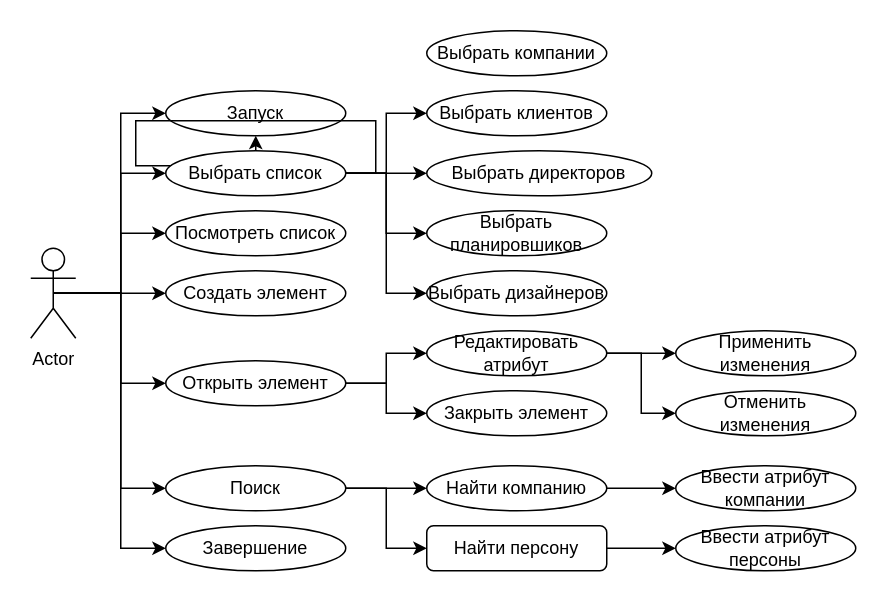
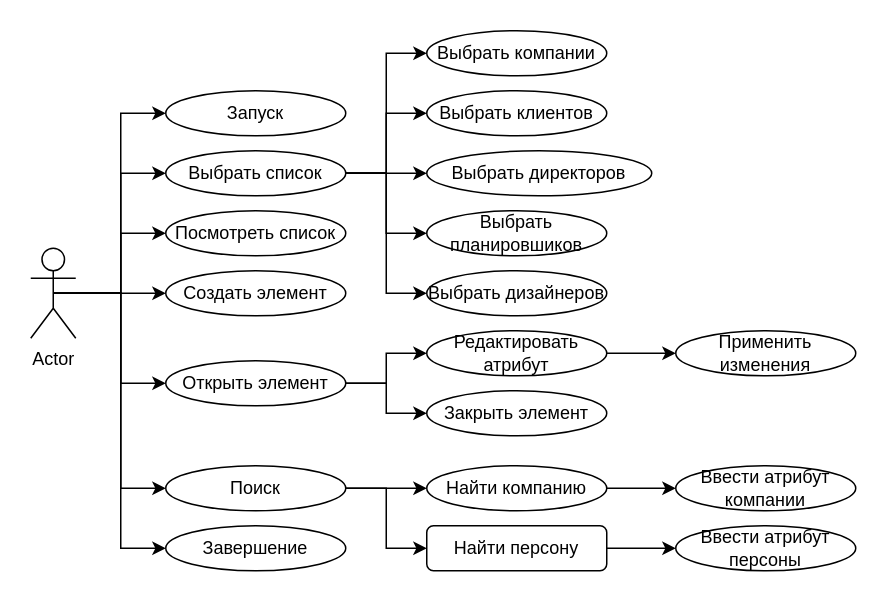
edge "Выбрать список" -> "Запуск": now "Выбрать список" -> "Выбрать компании"
edge "Редактировать атрибут" -> "Отменить изменения": removed
node "Отменить изменения": removed
